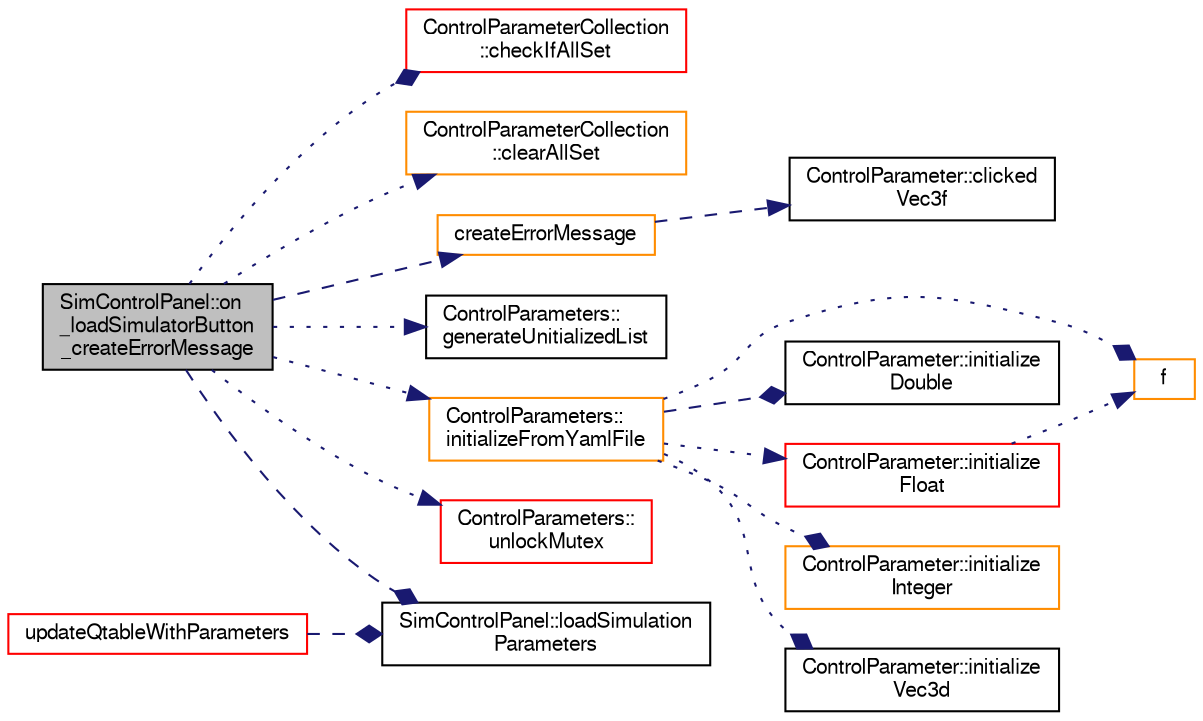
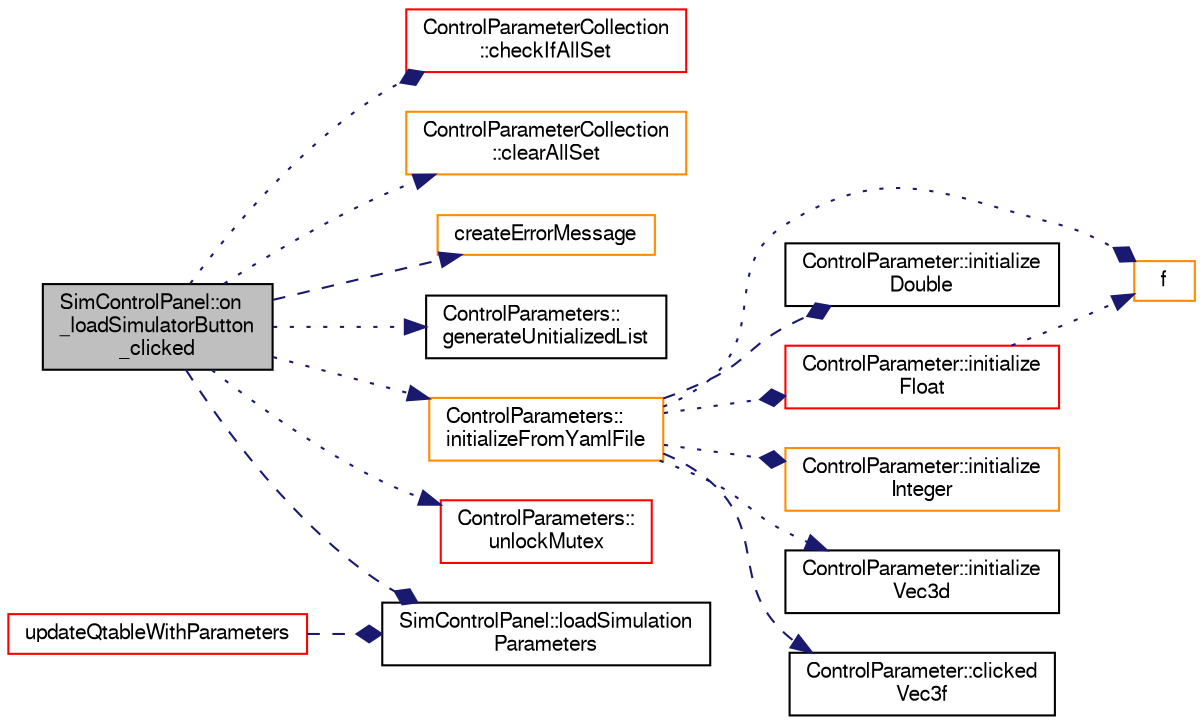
edge "createErrorMessage" -> "ControlParameter::clicked Vec3f": now "ControlParameters:: initializeFromYamlFile" -> "ControlParameter::clicked Vec3f"
node "SimControlPanel::on _loadSimulatorButton _createErrorMessage": label "SimControlPanel::on _loadSimulatorButton _createErrorMessage" -> "SimControlPanel::on _loadSimulatorButton _clicked"
edge "ControlParameters:: initializeFromYamlFile" -> "ControlParameter::initialize Float": arrowhead normal -> diamond
edge "ControlParameters:: initializeFromYamlFile" -> "ControlParameter::initialize Vec3d": arrowhead diamond -> normal
